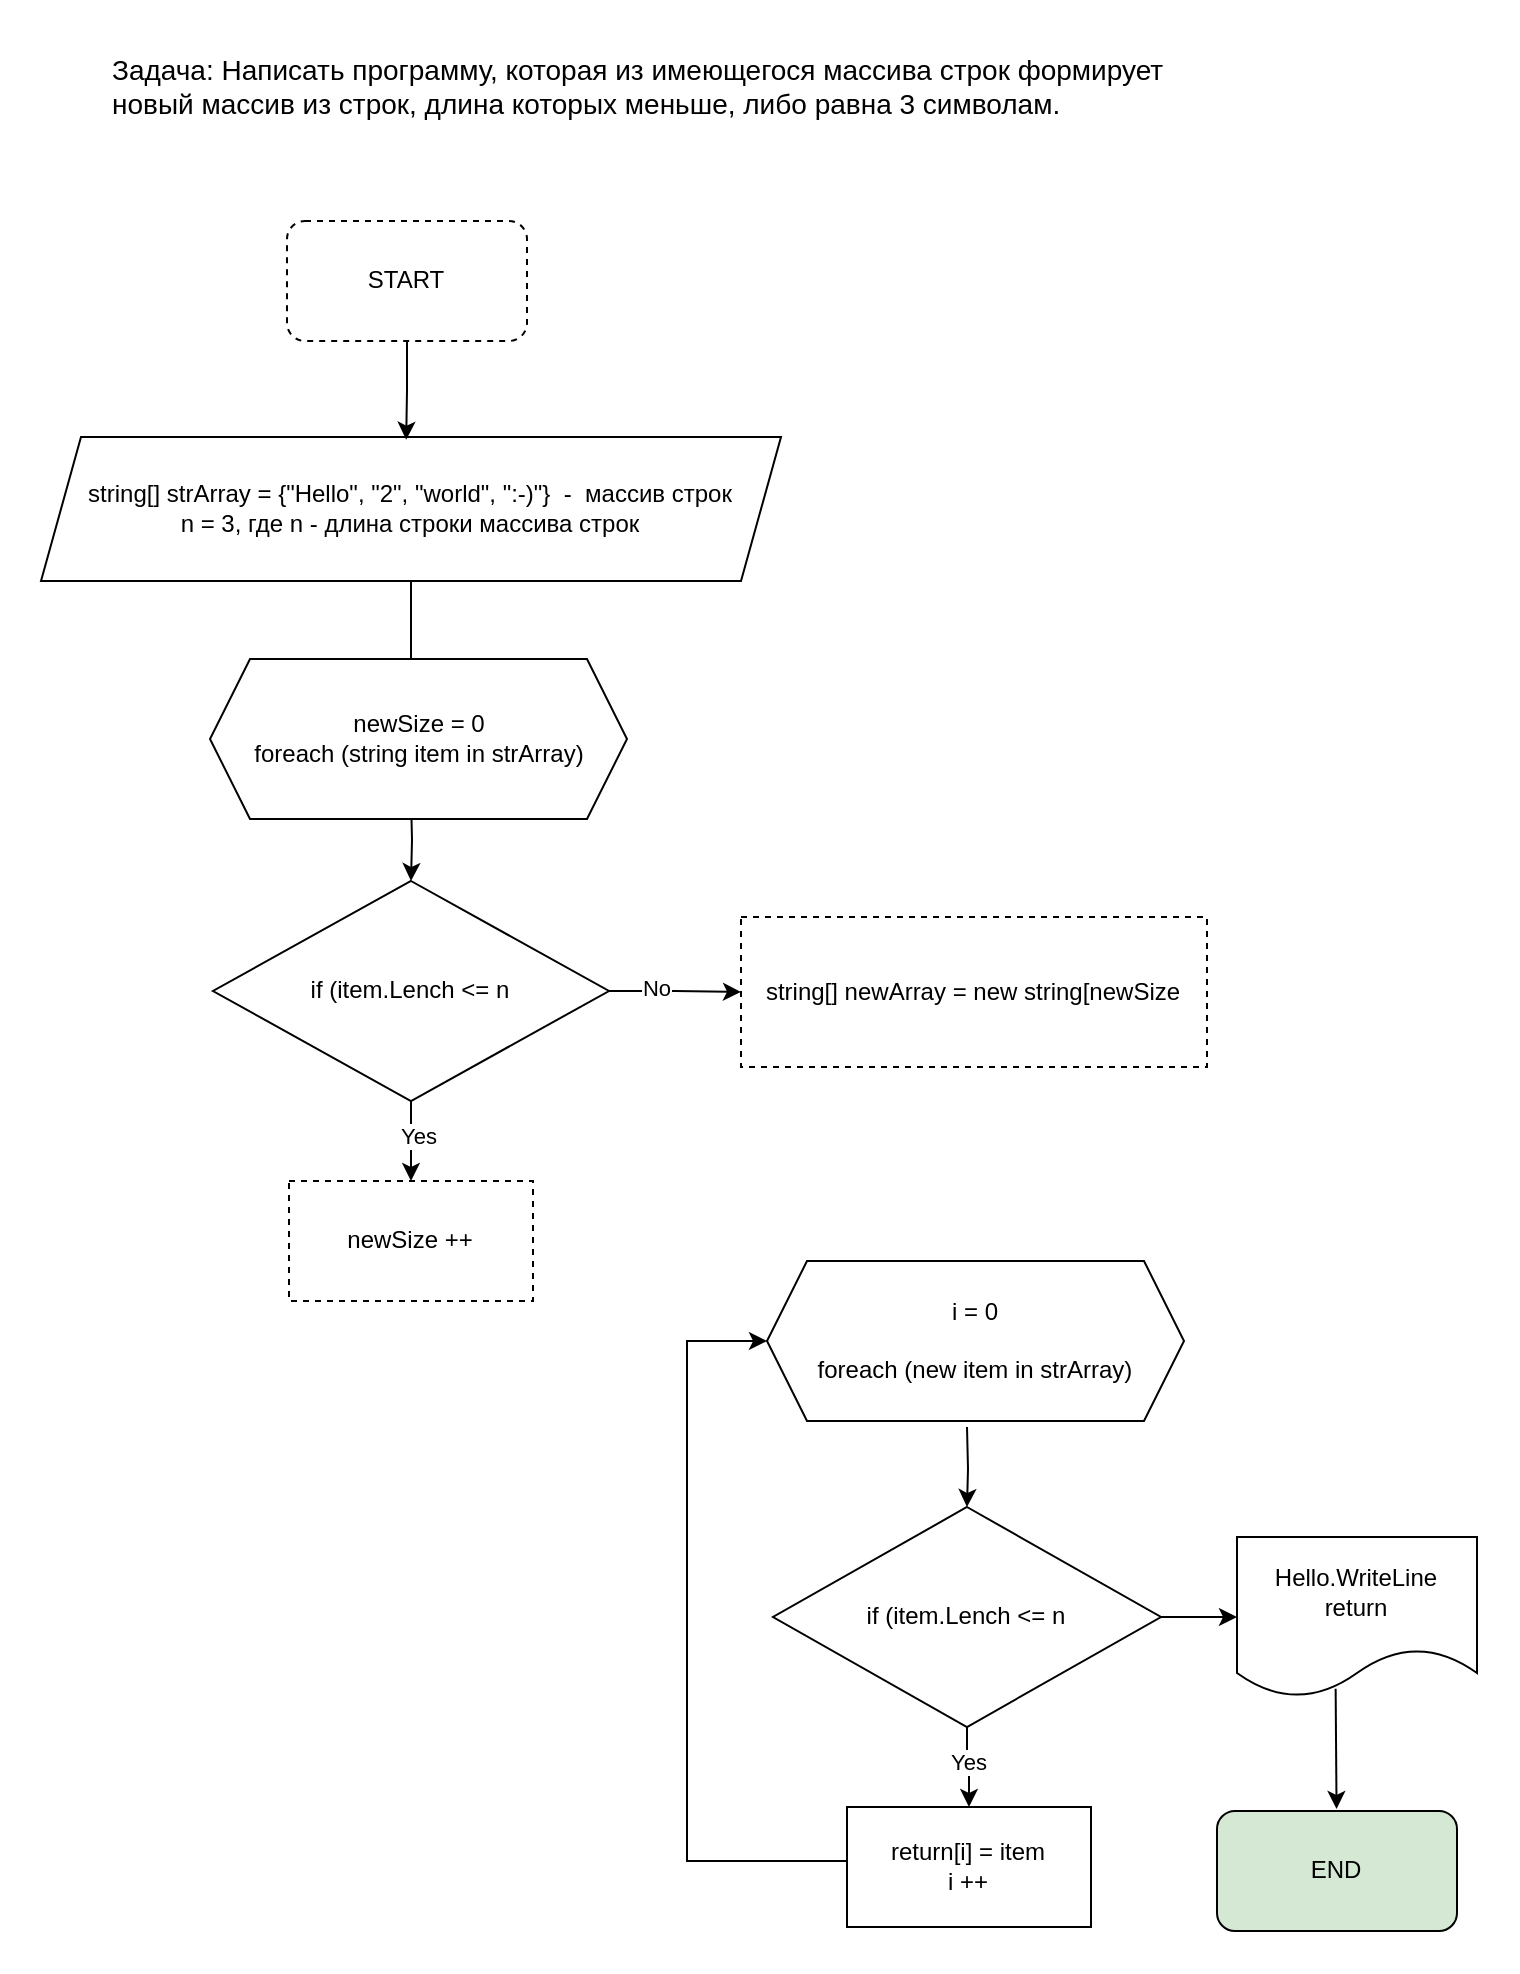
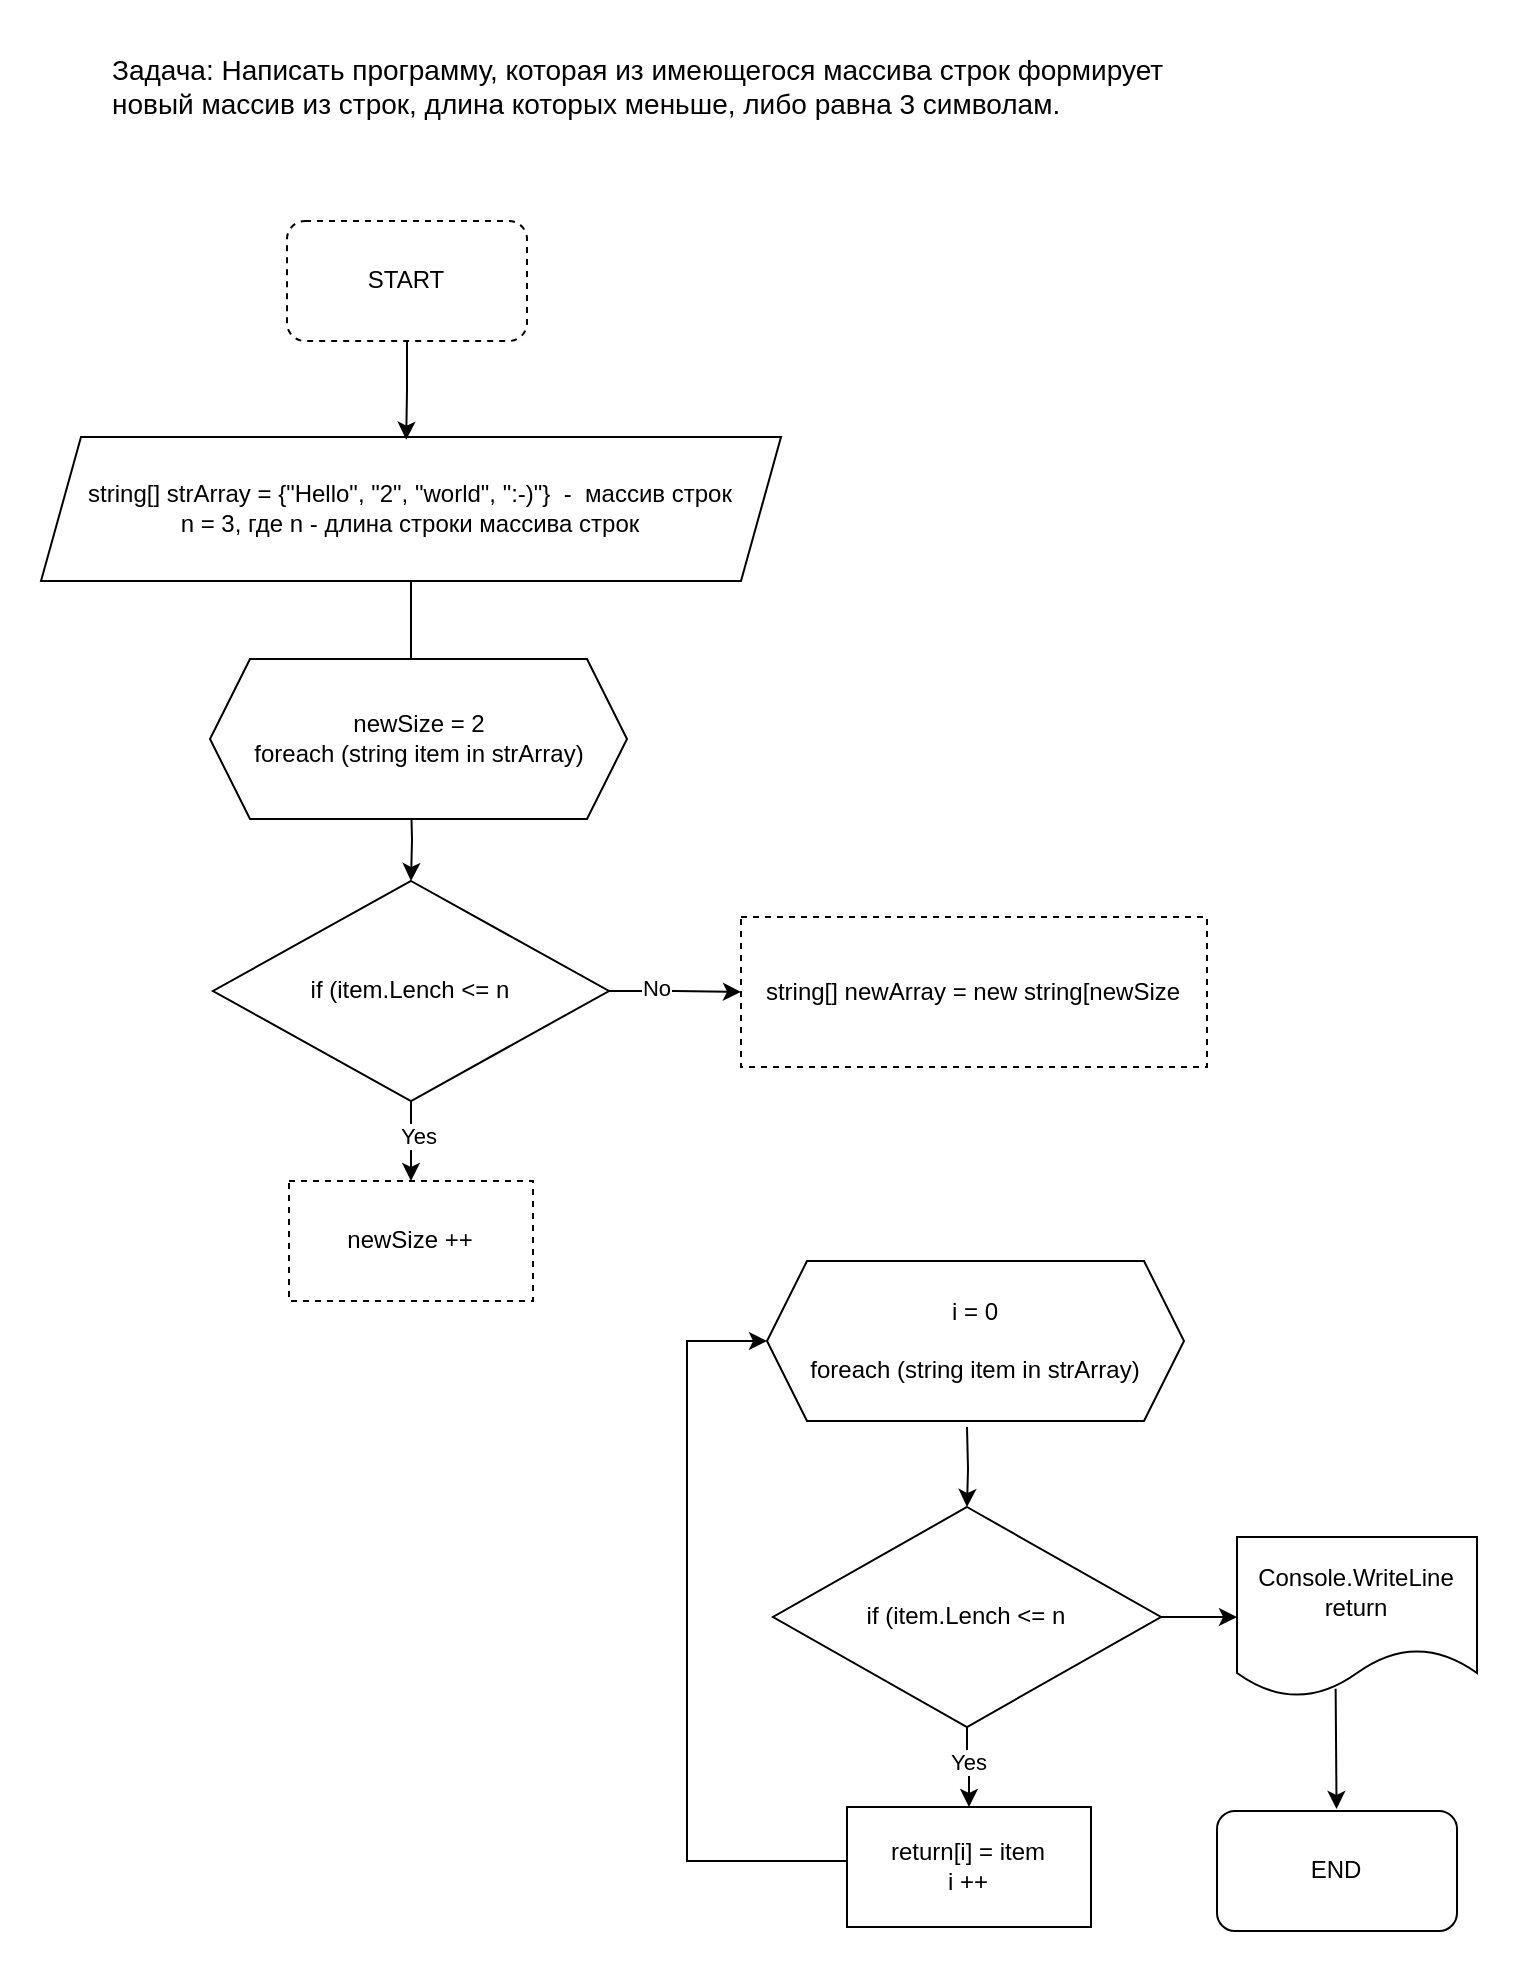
node "newSize = 0 foreach (string item in strArray)": label "newSize = 0 foreach (string item in strArray)" -> "newSize = 2 foreach (string item in strArray)"
node "i = 0 foreach (new item in strArray)": label "i = 0 foreach (new item in strArray)" -> "i = 0 foreach (string item in strArray)"
node "Hello.WriteLine return": label "Hello.WriteLine return" -> "Console.WriteLine return"
node "END": fillcolor #d5e8d4 -> #ffffff
